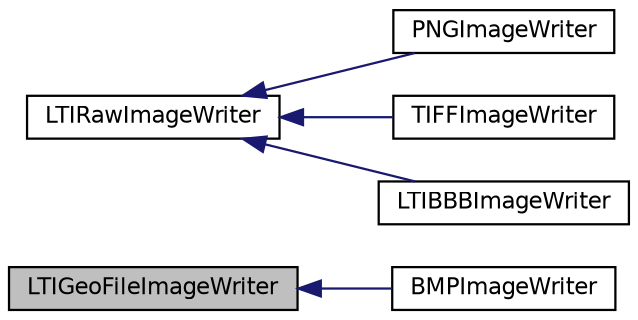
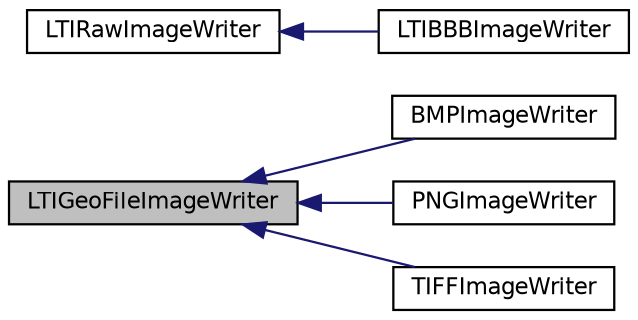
edge "PNGImageWriter" -> "LTIRawImageWriter": now "PNGImageWriter" -> "LTIGeoFileImageWriter"
edge "TIFFImageWriter" -> "LTIRawImageWriter": now "TIFFImageWriter" -> "LTIGeoFileImageWriter"
